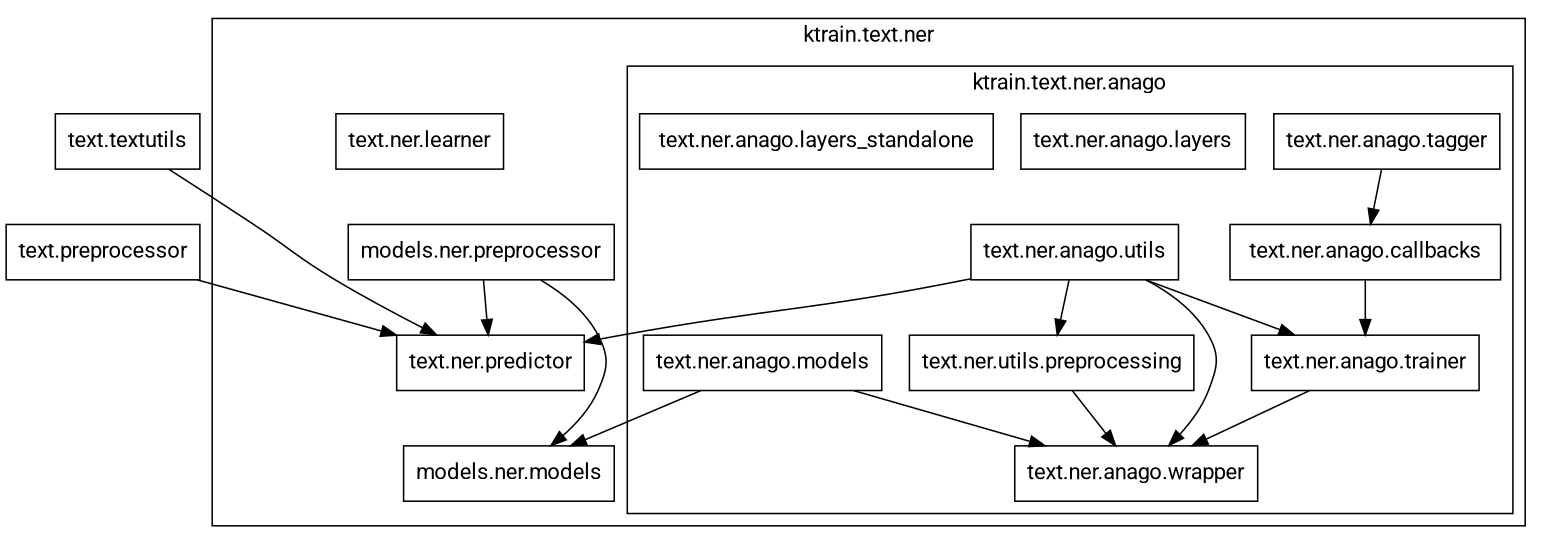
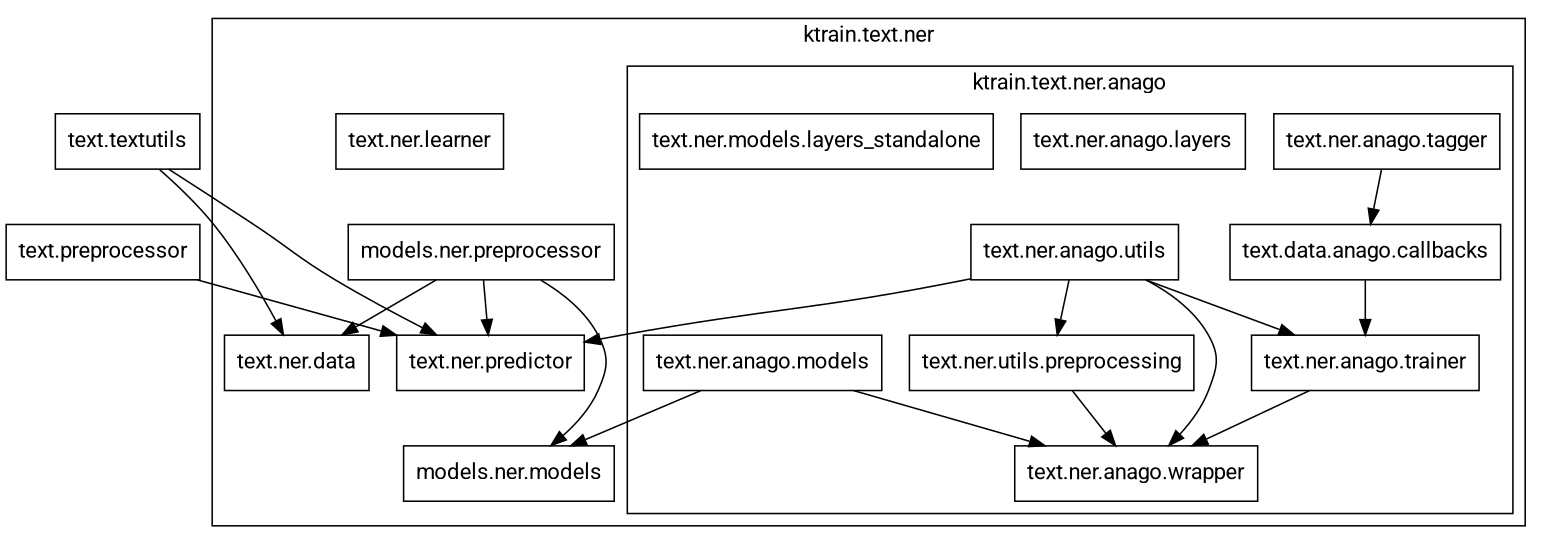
node "text.ner.anago.layers_standalone": label "text.ner.anago.layers_standalone" -> "text.ner.models.layers_standalone"
node "text.ner.anago.callbacks": label "text.ner.anago.callbacks" -> "text.data.anago.callbacks"
node "text.ner.data": added
